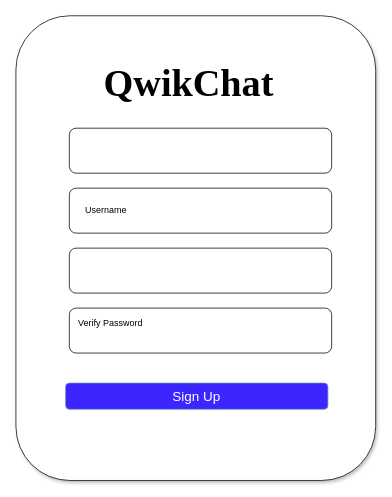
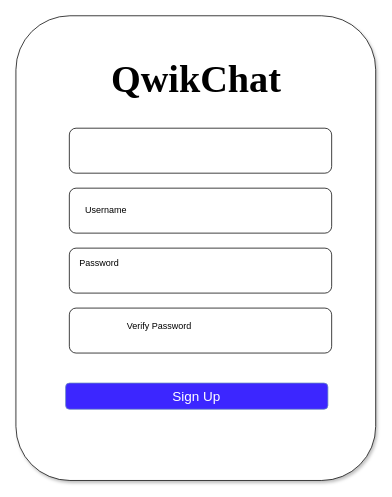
node "QwikChat": moved (189, 83) -> (197, 79)
node "Password": added
node "Verify Password": moved (111, 323) -> (159, 327)
